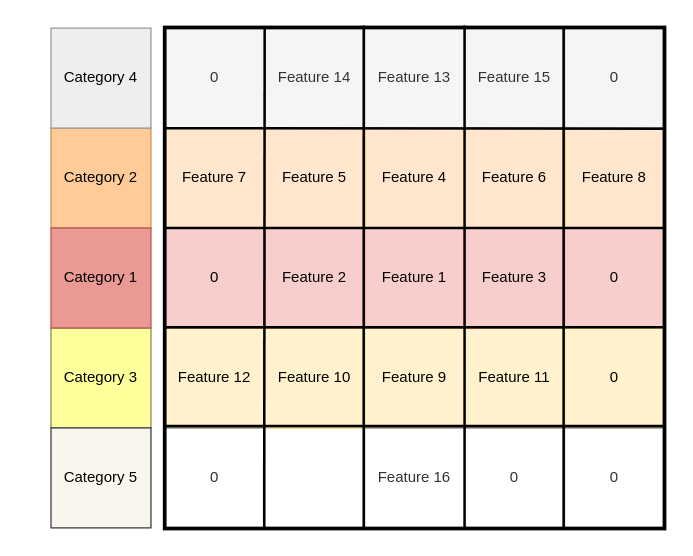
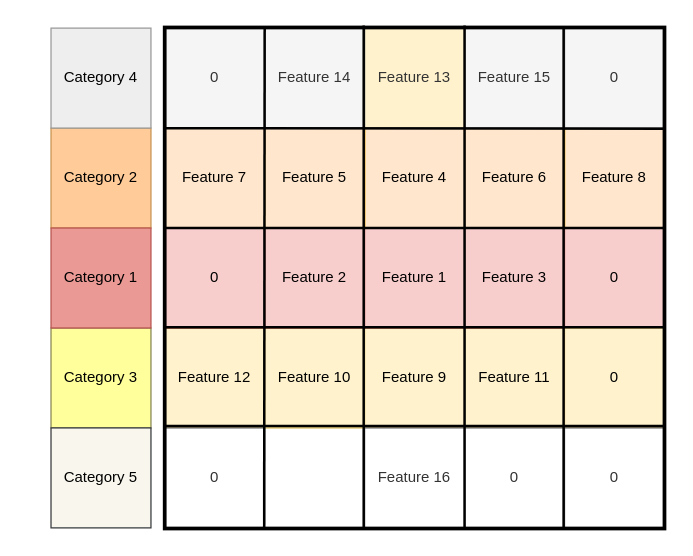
node "Feature 13": fillcolor #f5f5f5 -> #fff2cc
